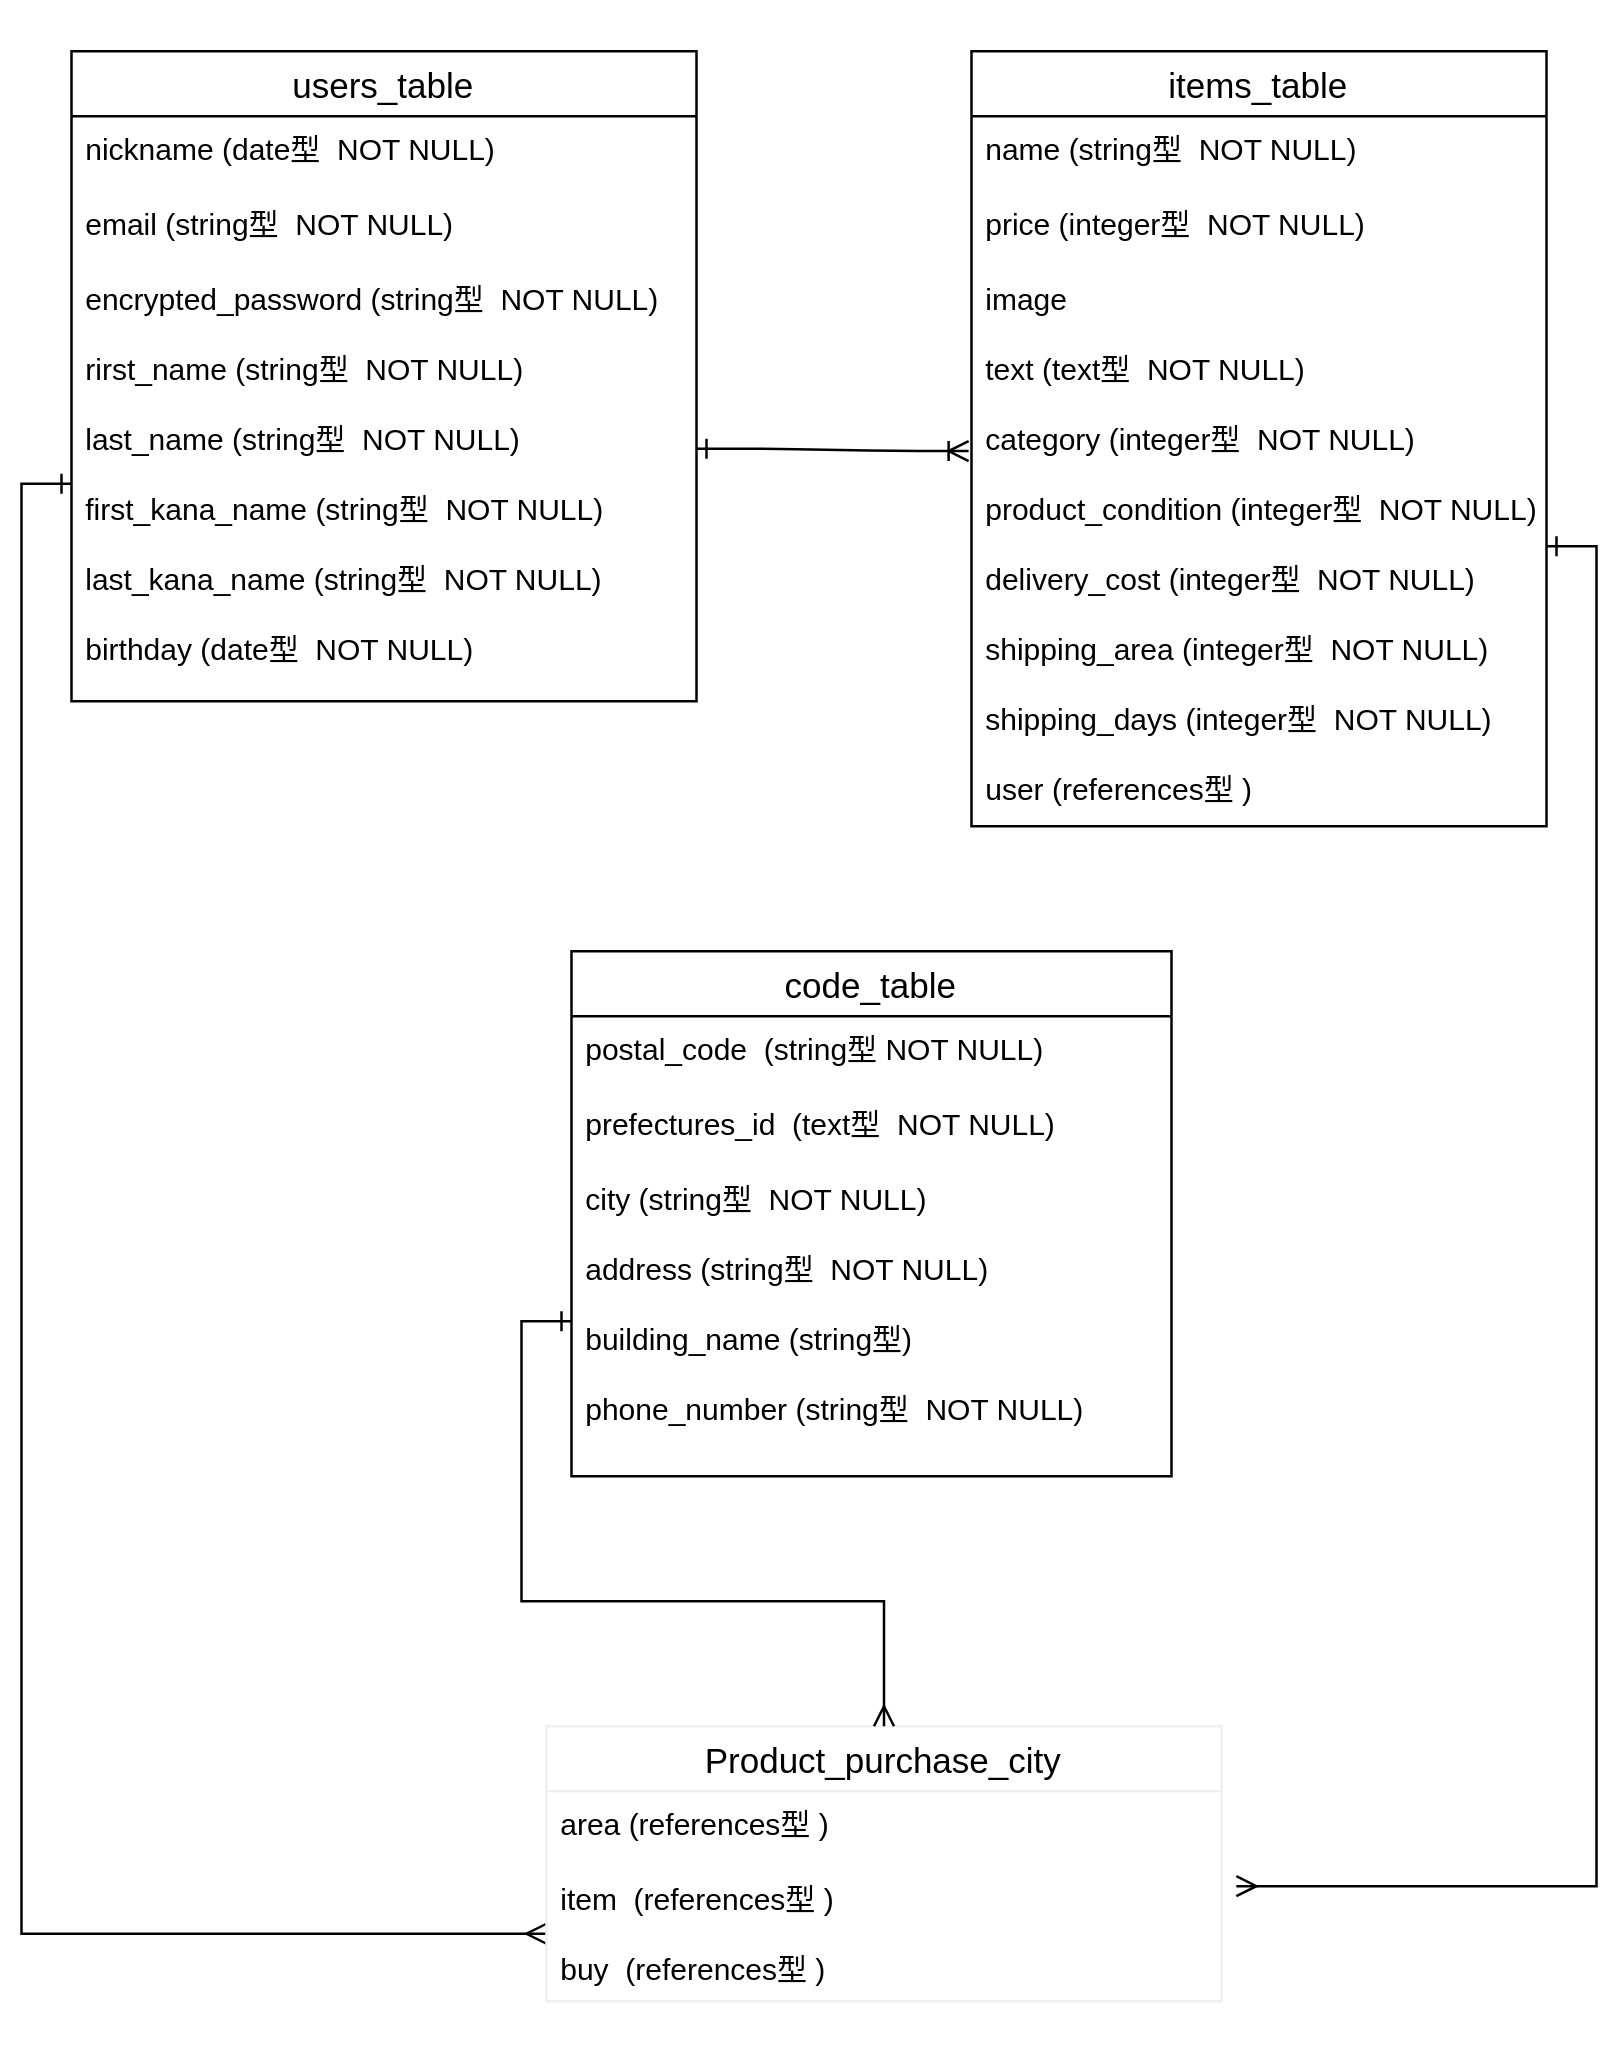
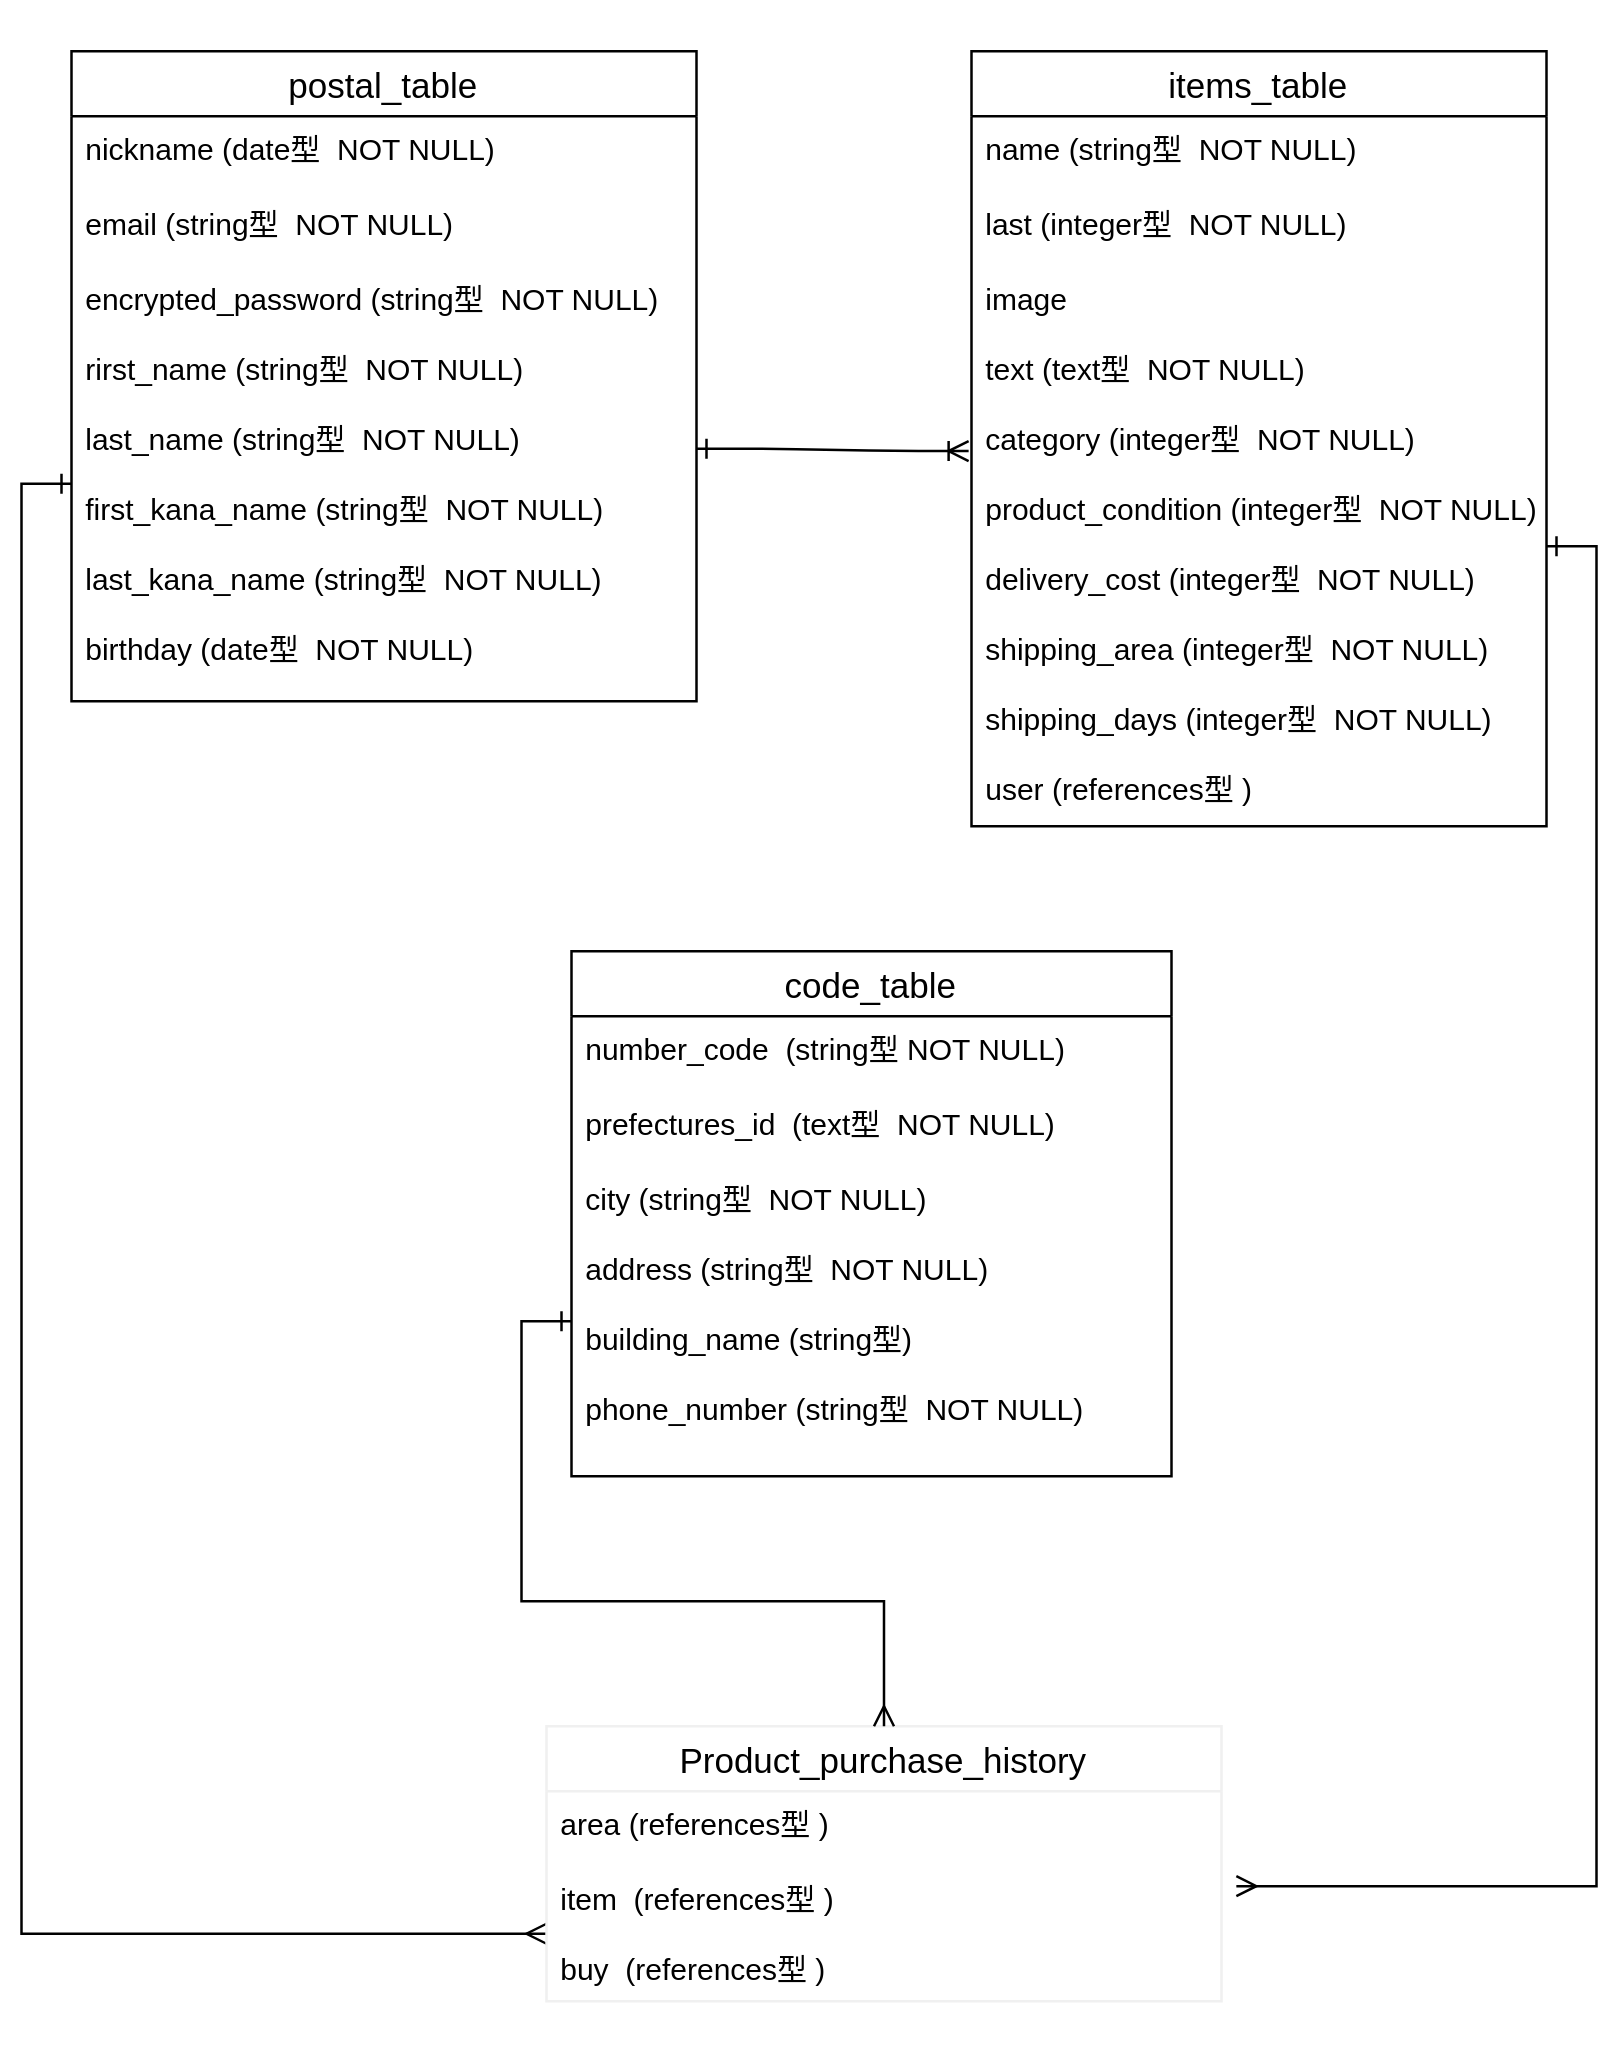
node "users_table": label "users_table" -> "postal_table"
node "price (integer型 NOT NULL)": label "price (integer型 NOT NULL)" -> "last (integer型 NOT NULL)"
node "postal_code (string型 NOT NULL)": label "postal_code (string型 NOT NULL)" -> "number_code (string型 NOT NULL)"
node "Product_purchase_city": label "Product_purchase_city" -> "Product_purchase_history"
